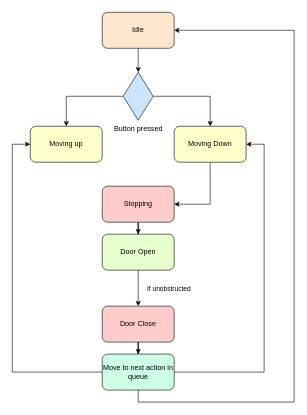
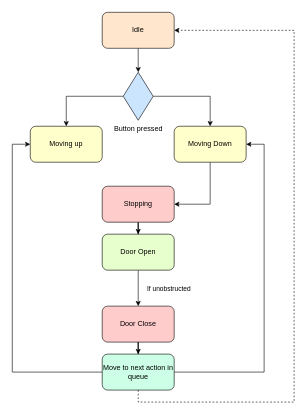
edge "Move to next action in queue" -> "Idle": style solid -> dashed
